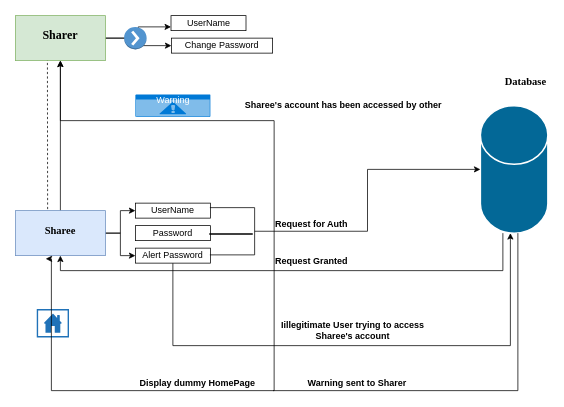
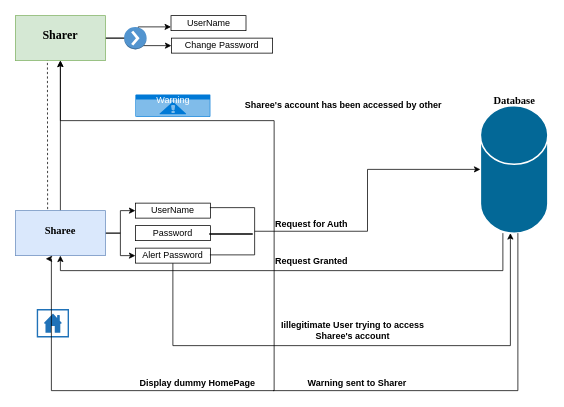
node "Database": moved (525, 79) -> (514, 98)
